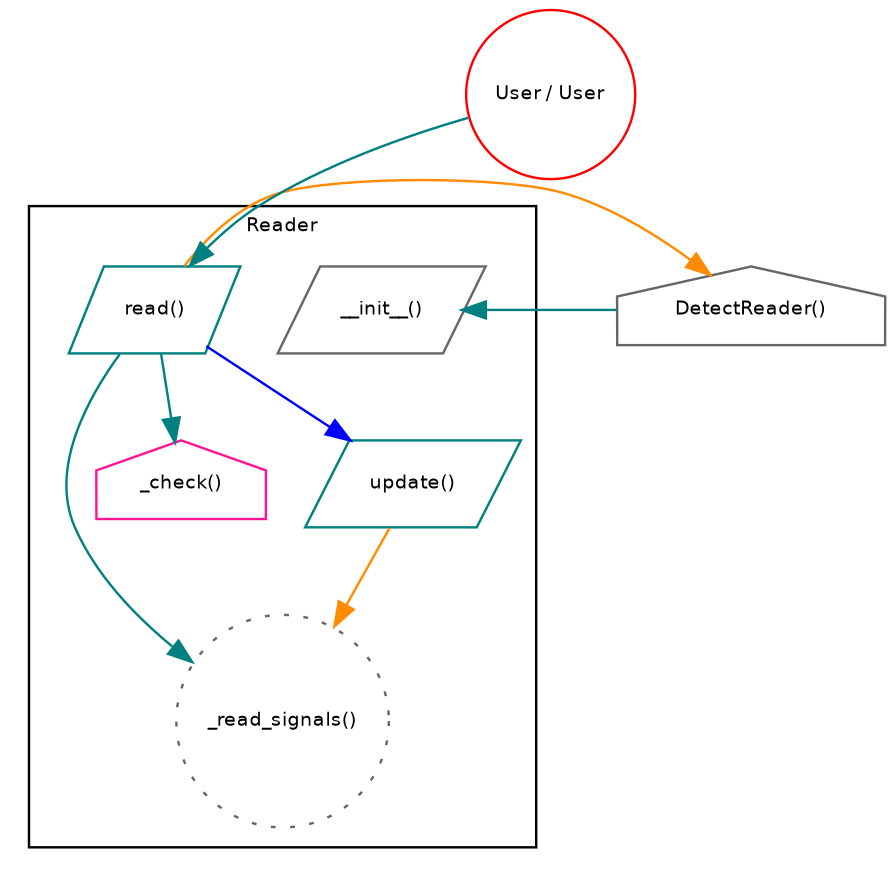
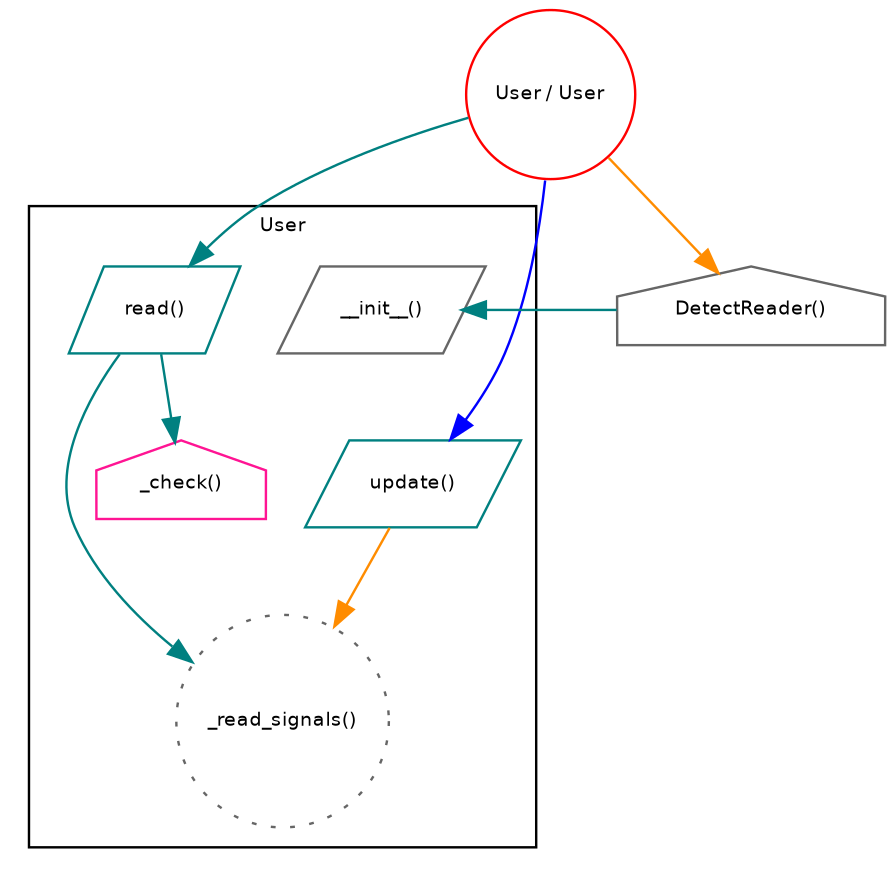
edge "read()" -> "DetectReader()": now "User / User" -> "DetectReader()"
cluster "Reader": label "Reader" -> "User"
edge "read()" -> "update()": now "User / User" -> "update()"
